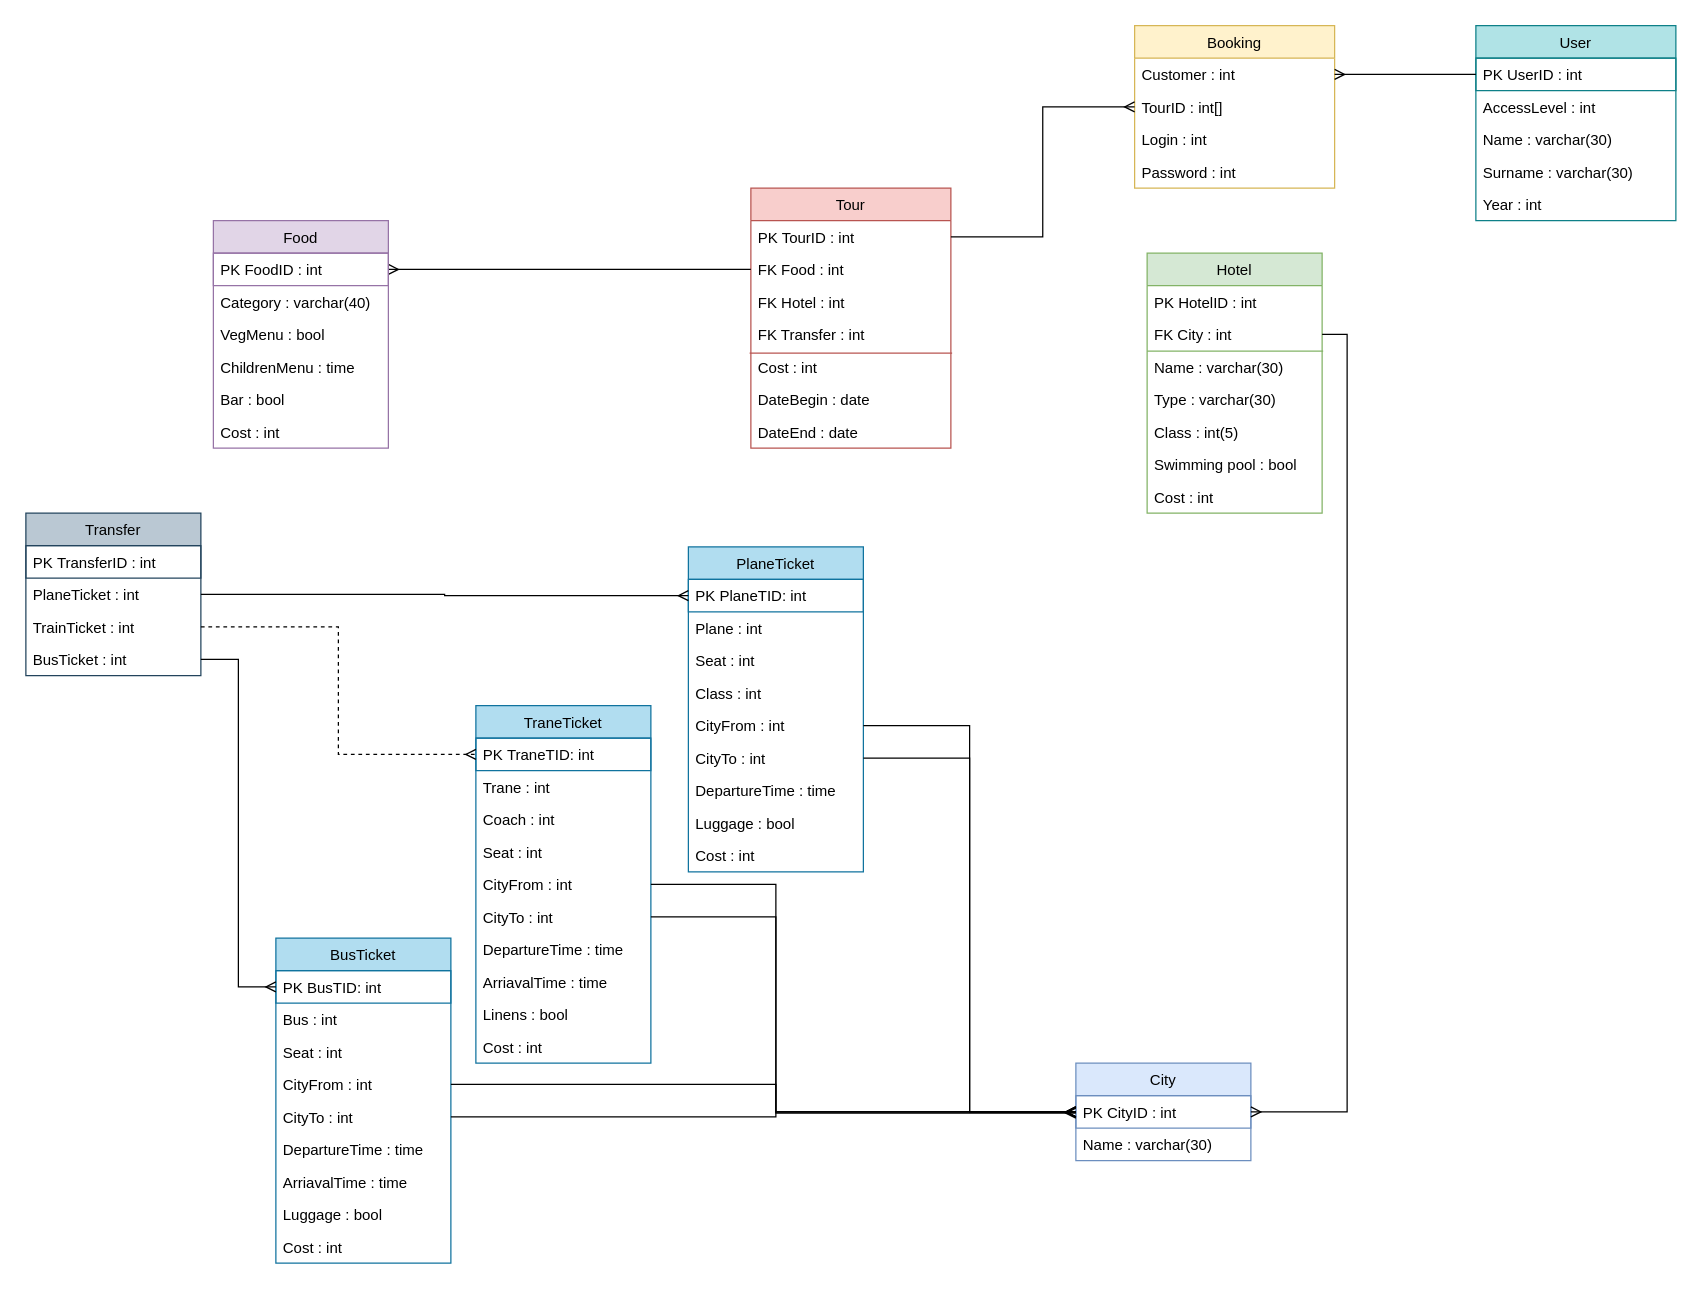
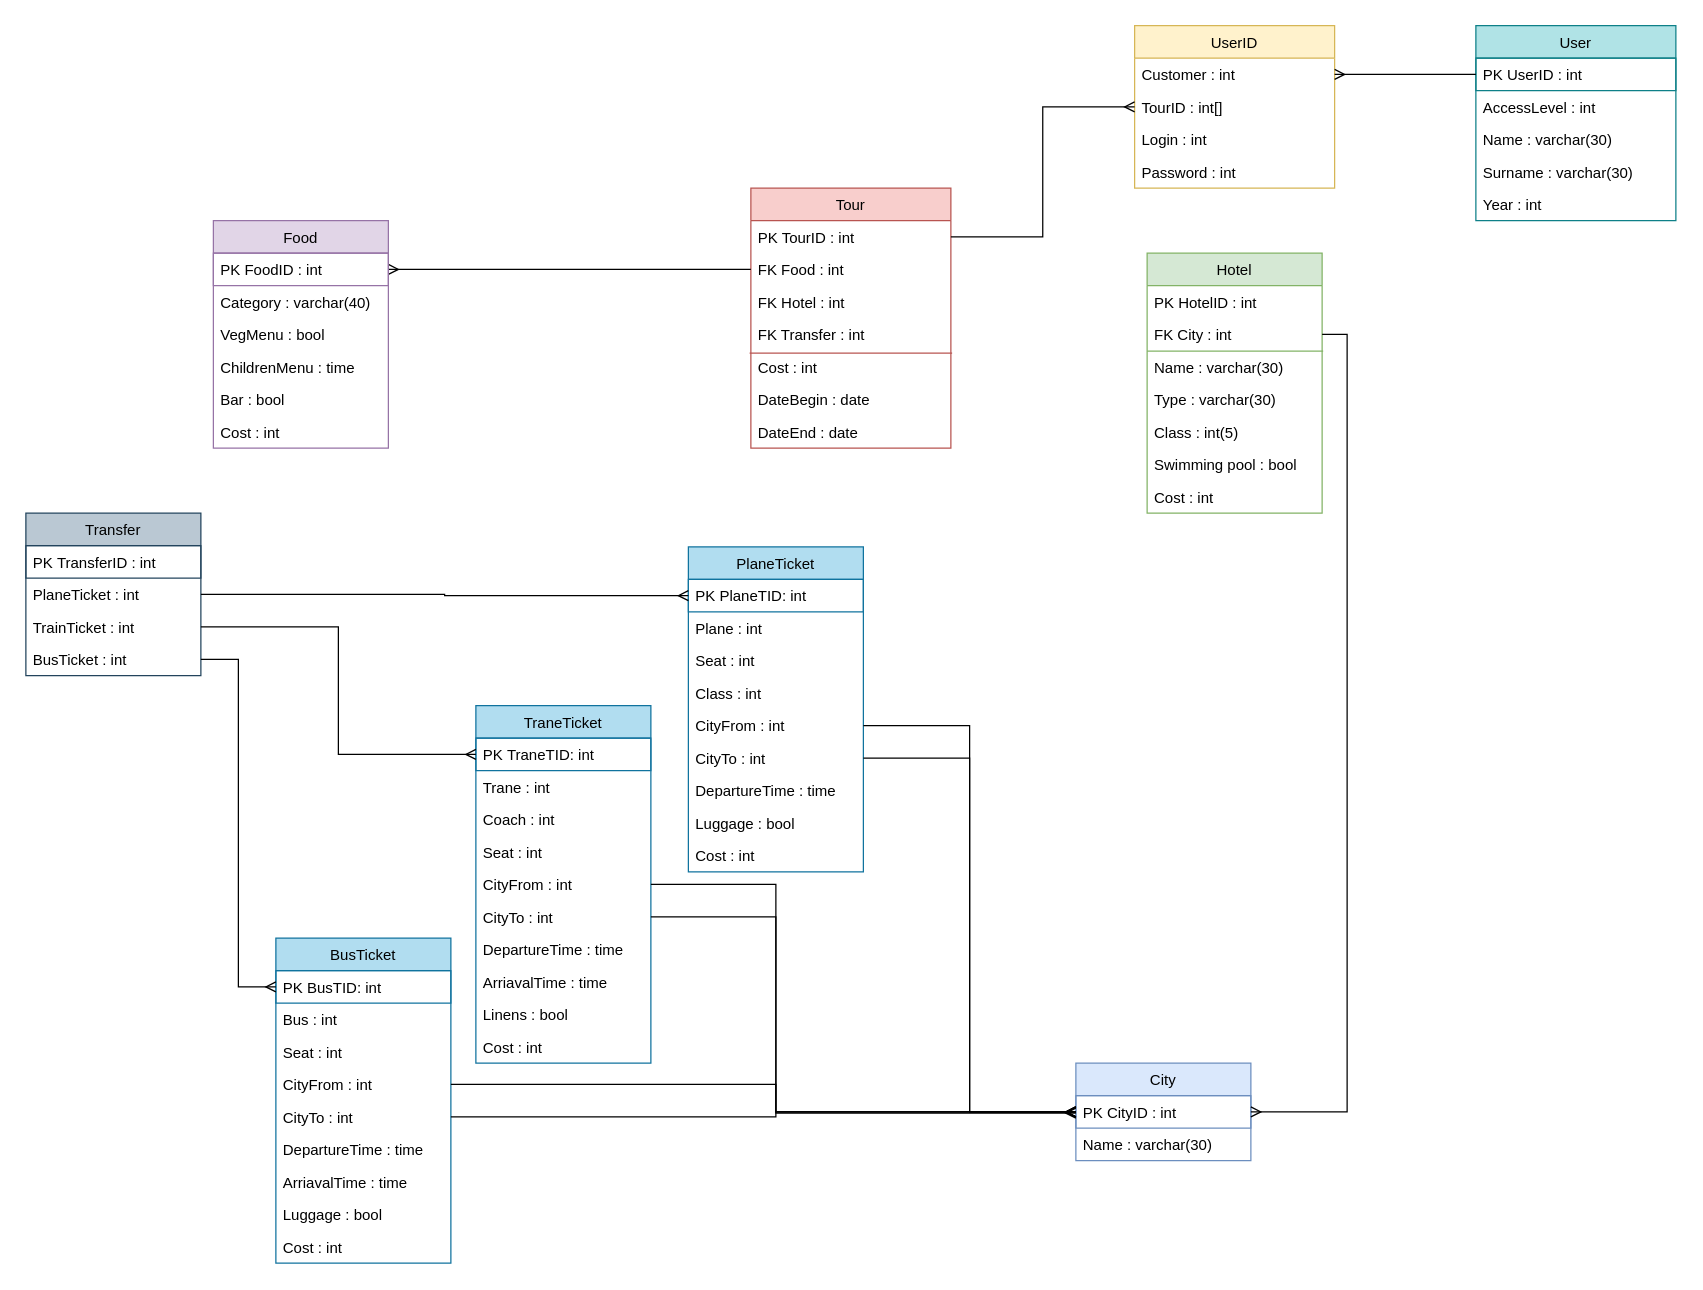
node "Booking": label "Booking" -> "UserID"
edge "TrainTicket : int" -> "PK TraneTID: int": style dashed -> solid
